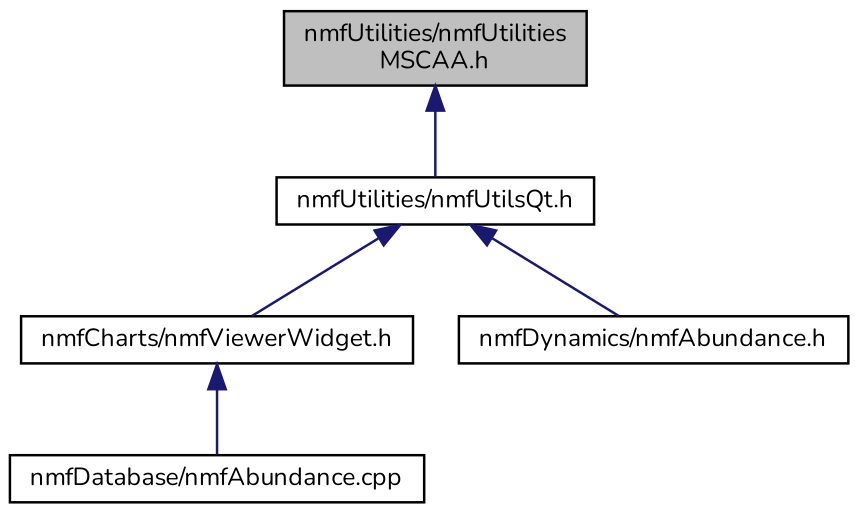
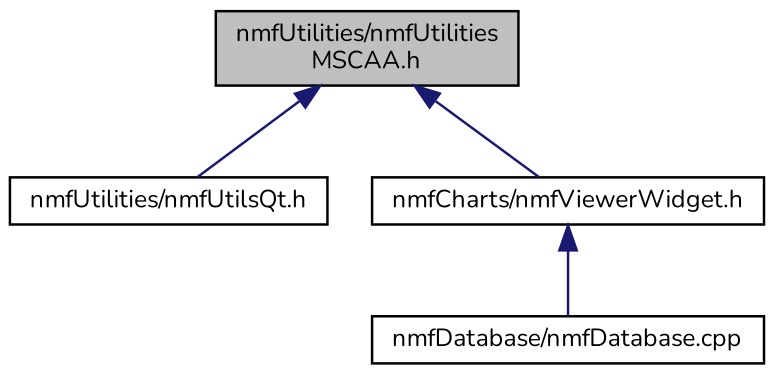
edge "nmfCharts/nmfViewerWidget.h" -> "nmfUtilities/nmfUtilsQt.h": now "nmfCharts/nmfViewerWidget.h" -> "nmfUtilities/nmfUtilities MSCAA.h"
node "nmfDynamics/nmfAbundance.h": removed
node "nmfDatabase/nmfAbundance.cpp": label "nmfDatabase/nmfAbundance.cpp" -> "nmfDatabase/nmfDatabase.cpp"
